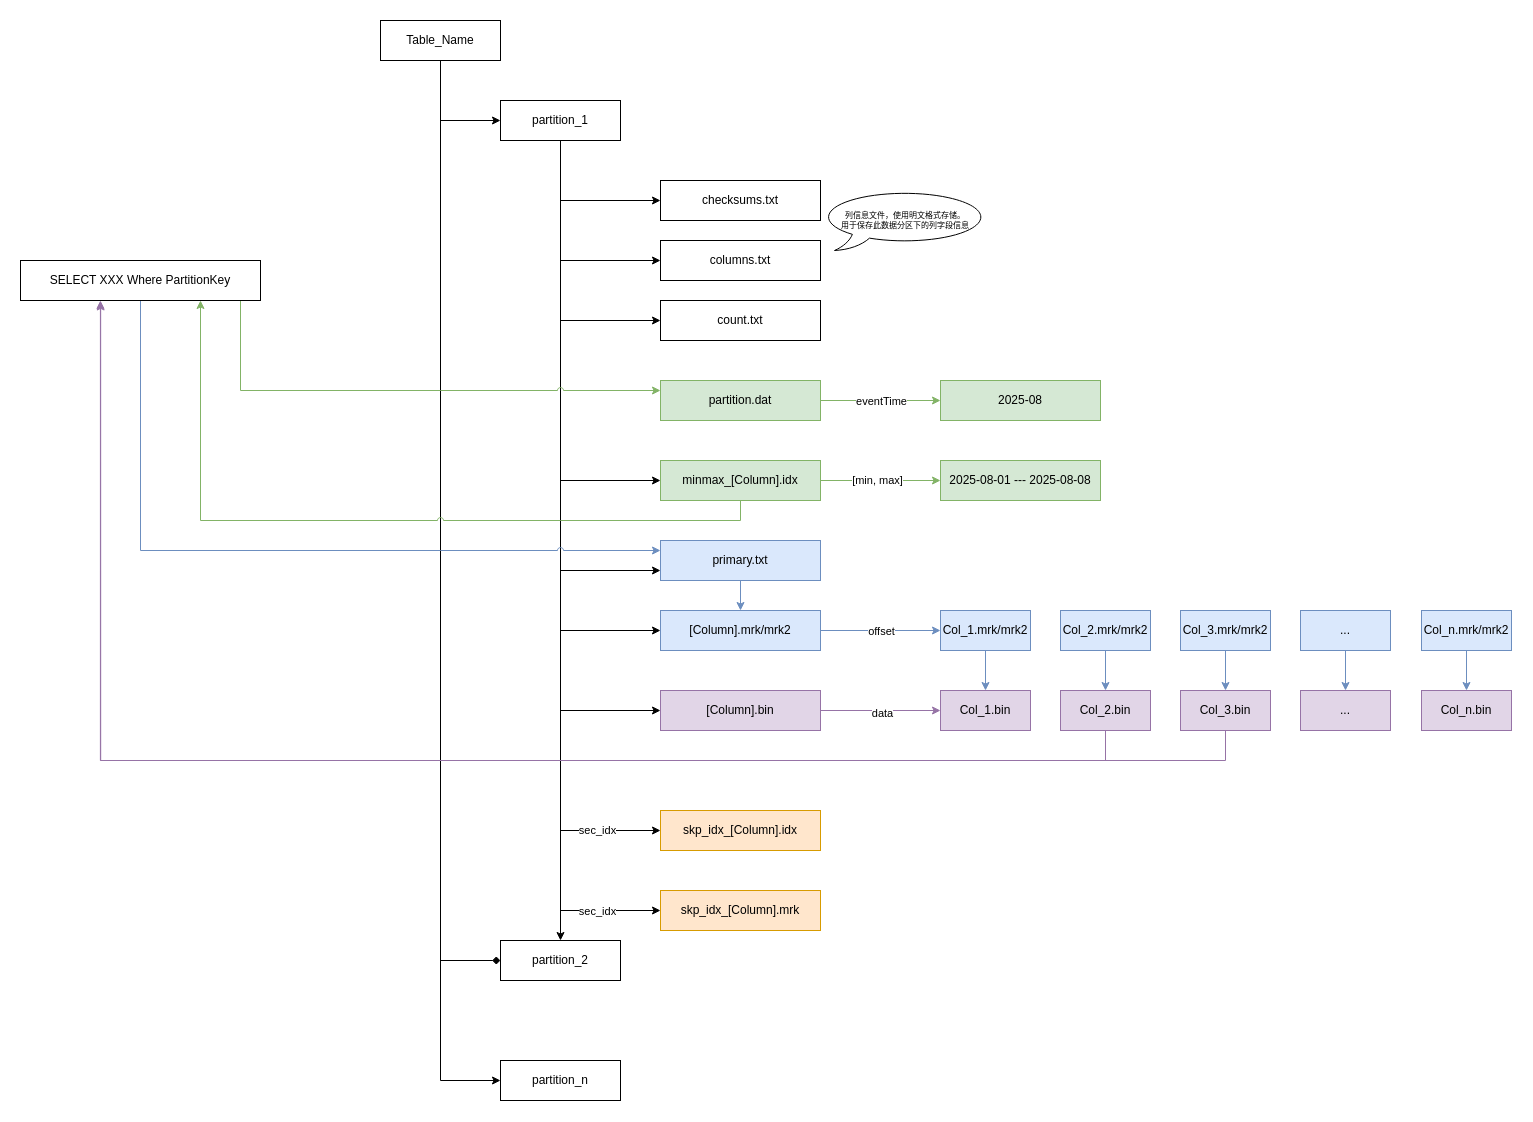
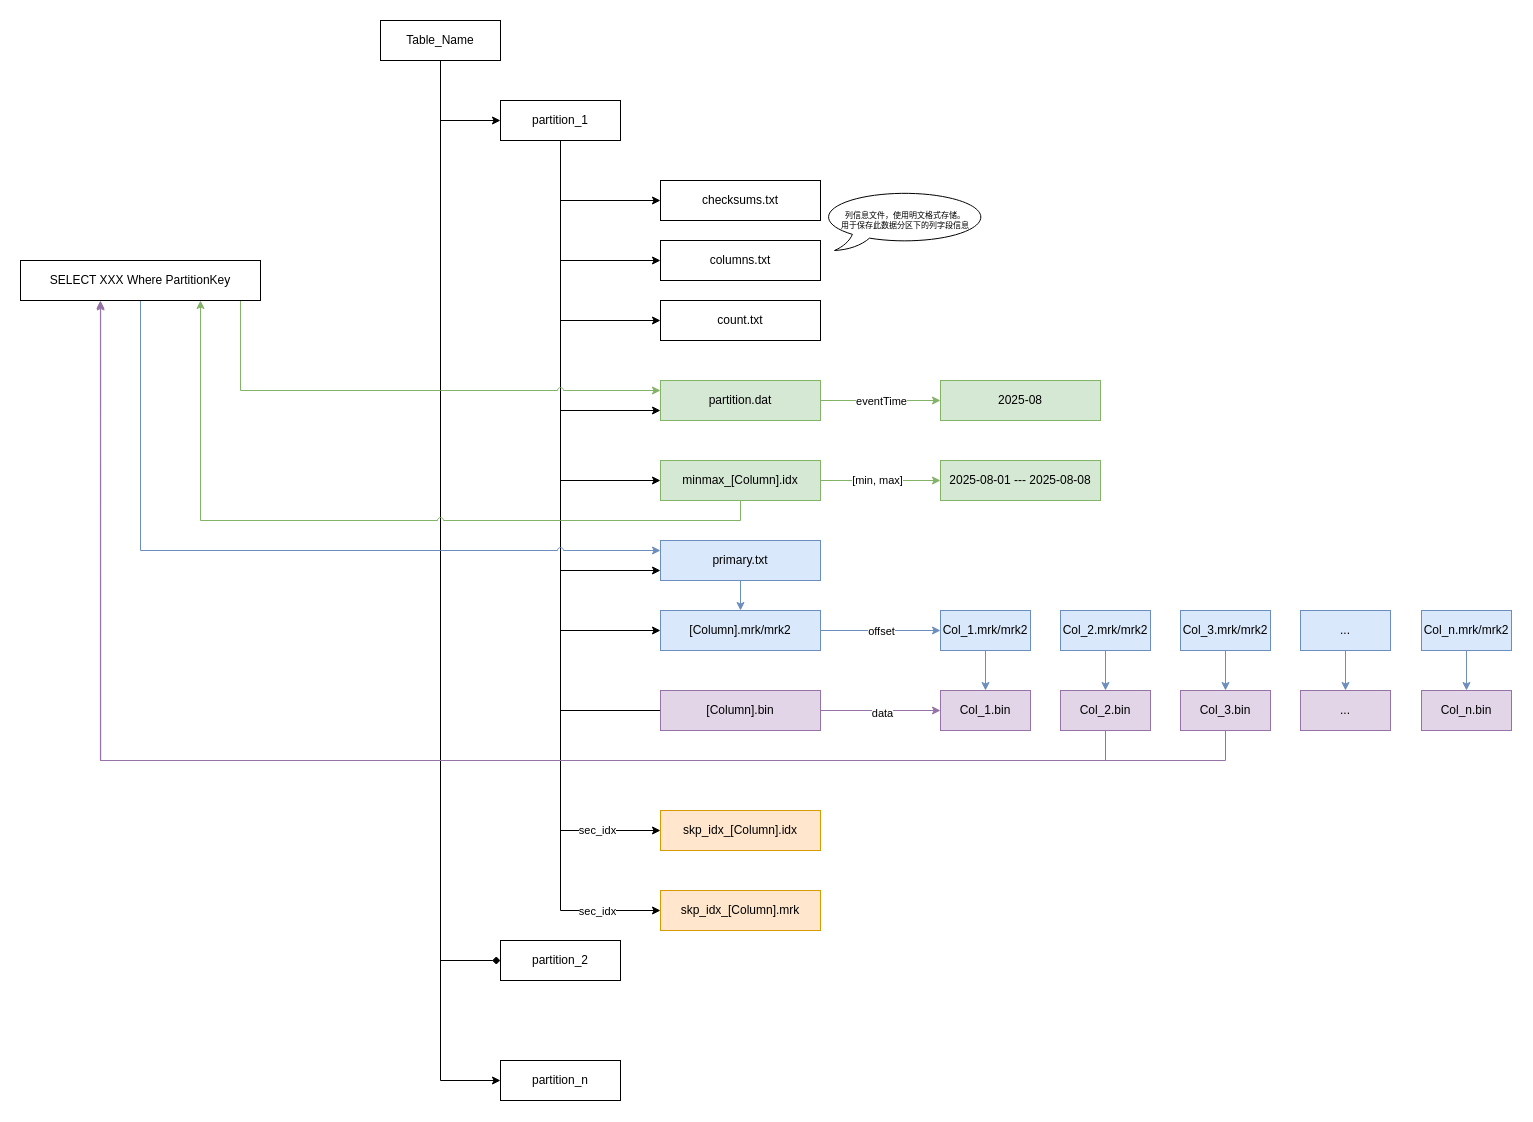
edge "partition_1" -> "[Column].bin": arrowhead classic -> none
edge "partition_1" -> "partition_2": now "partition_1" -> "partition.dat"
